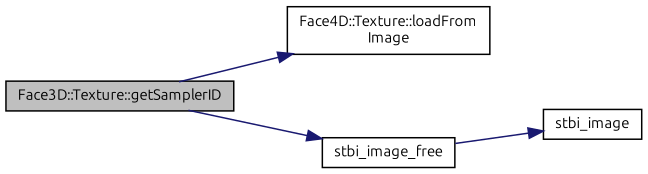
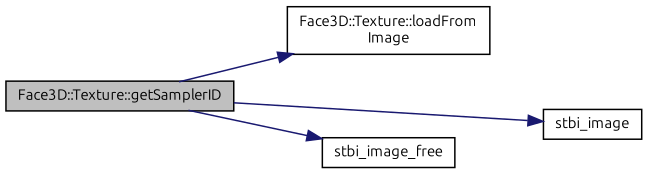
node "Face4D::Texture::loadFrom Image": label "Face4D::Texture::loadFrom Image" -> "Face3D::Texture::loadFrom Image"
edge "stbi_image_free" -> "stbi_image": now "Face3D::Texture::getSamplerID" -> "stbi_image"
